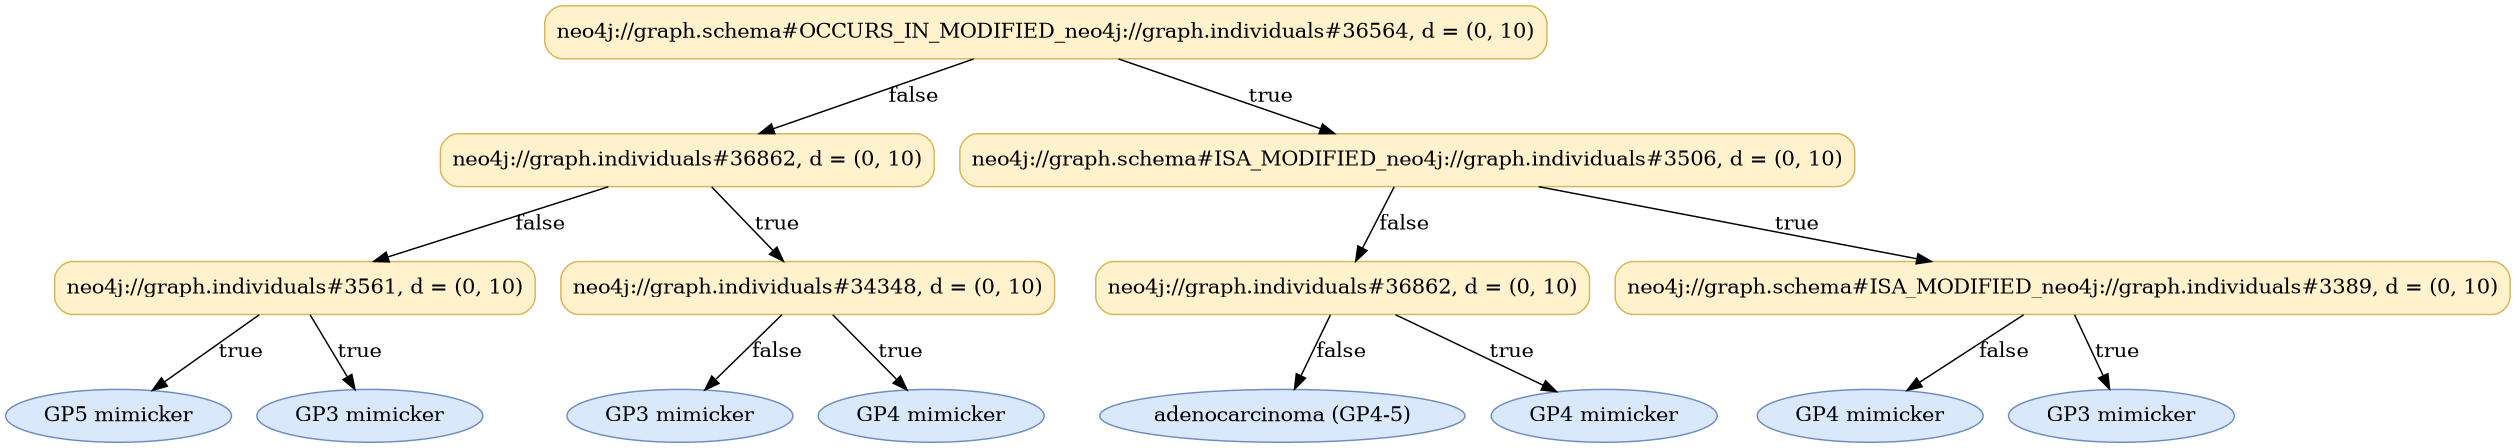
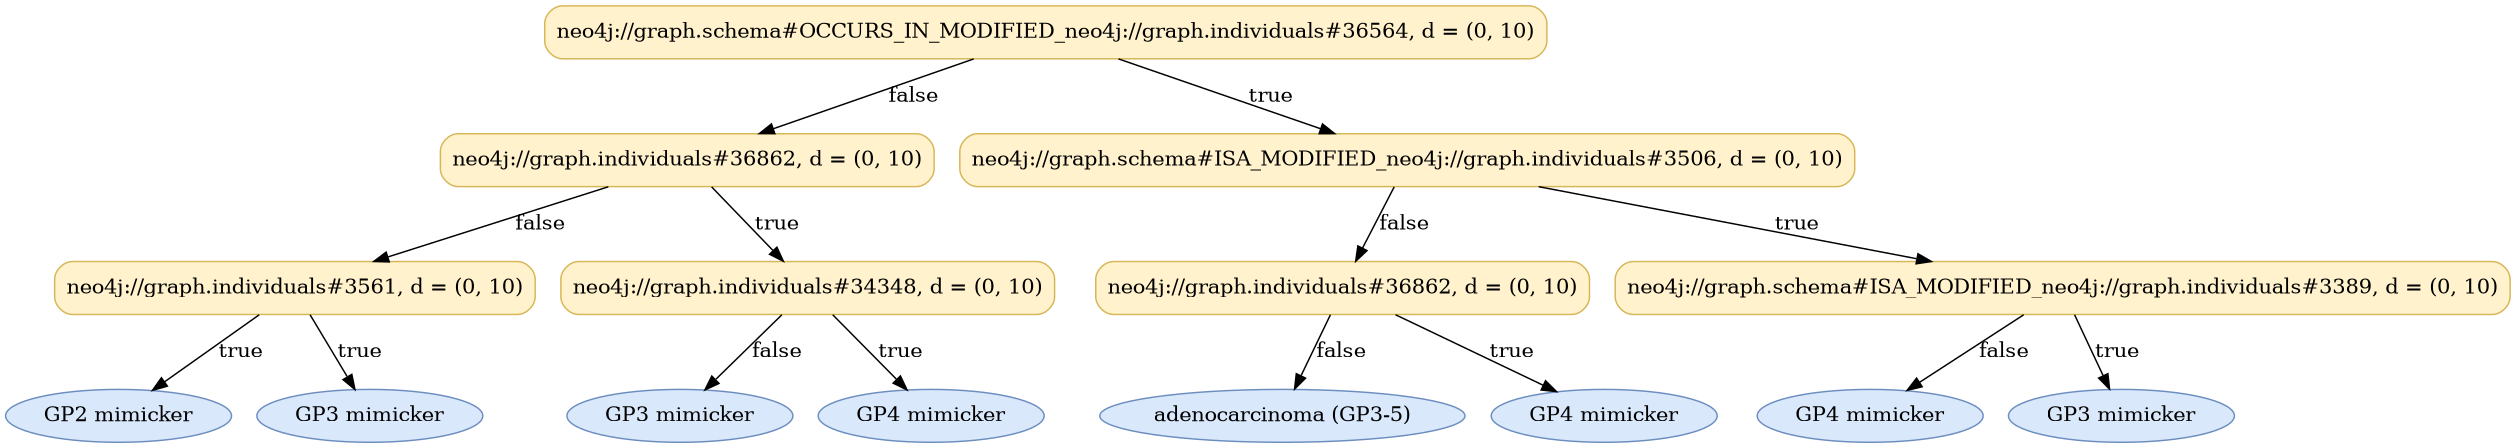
node "GP5 mimicker": label "GP5 mimicker" -> "GP2 mimicker"
node "adenocarcinoma (GP4-5)": label "adenocarcinoma (GP4-5)" -> "adenocarcinoma (GP3-5)"
